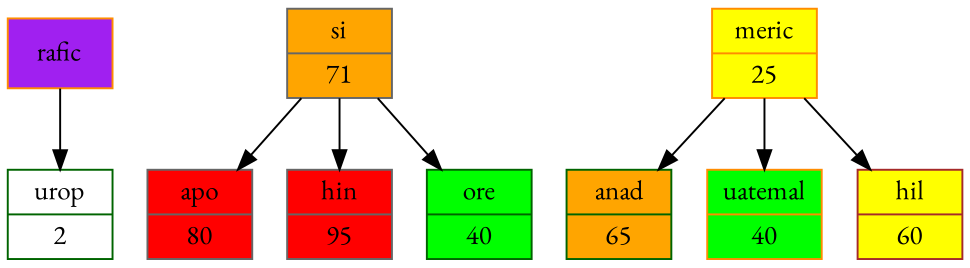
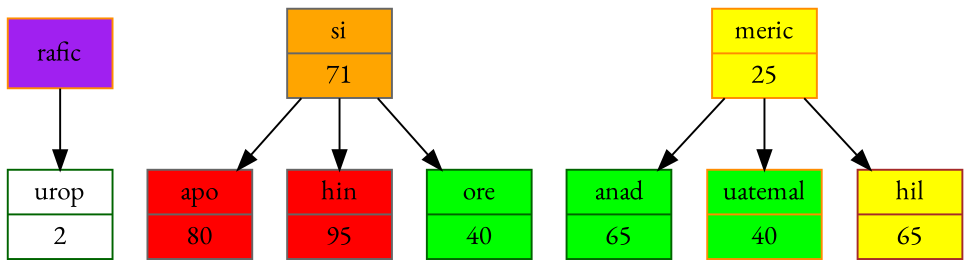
node "anad": fillcolor orange -> green
node "hil": text "60" -> "65"
